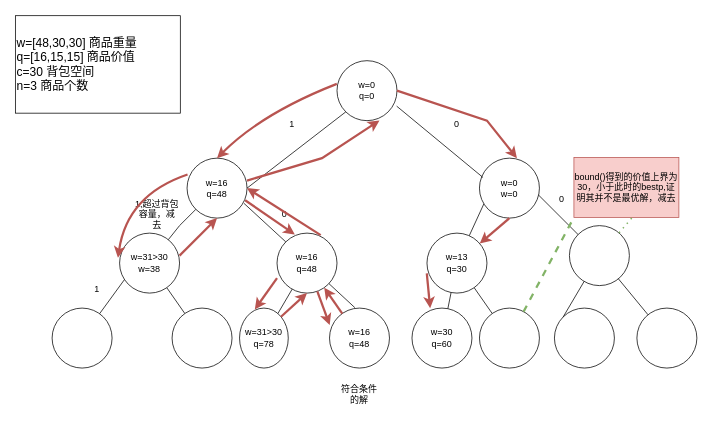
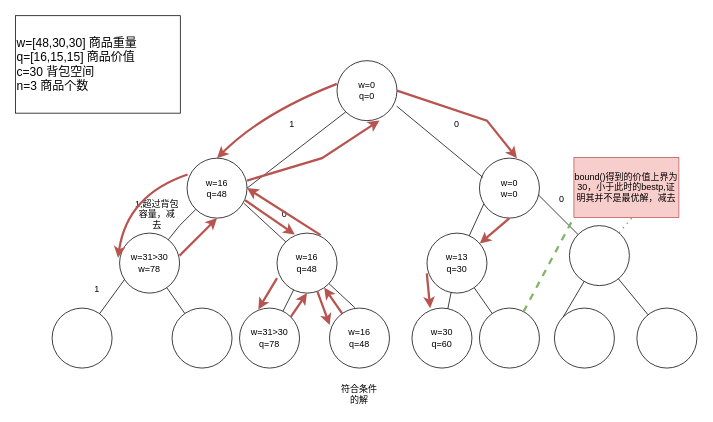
node "w=31>30 w=38": label "w=31>30 w=38" -> "w=31>30 w=78"
node "w=31>30 q=78": size 49x60 -> 60x60
